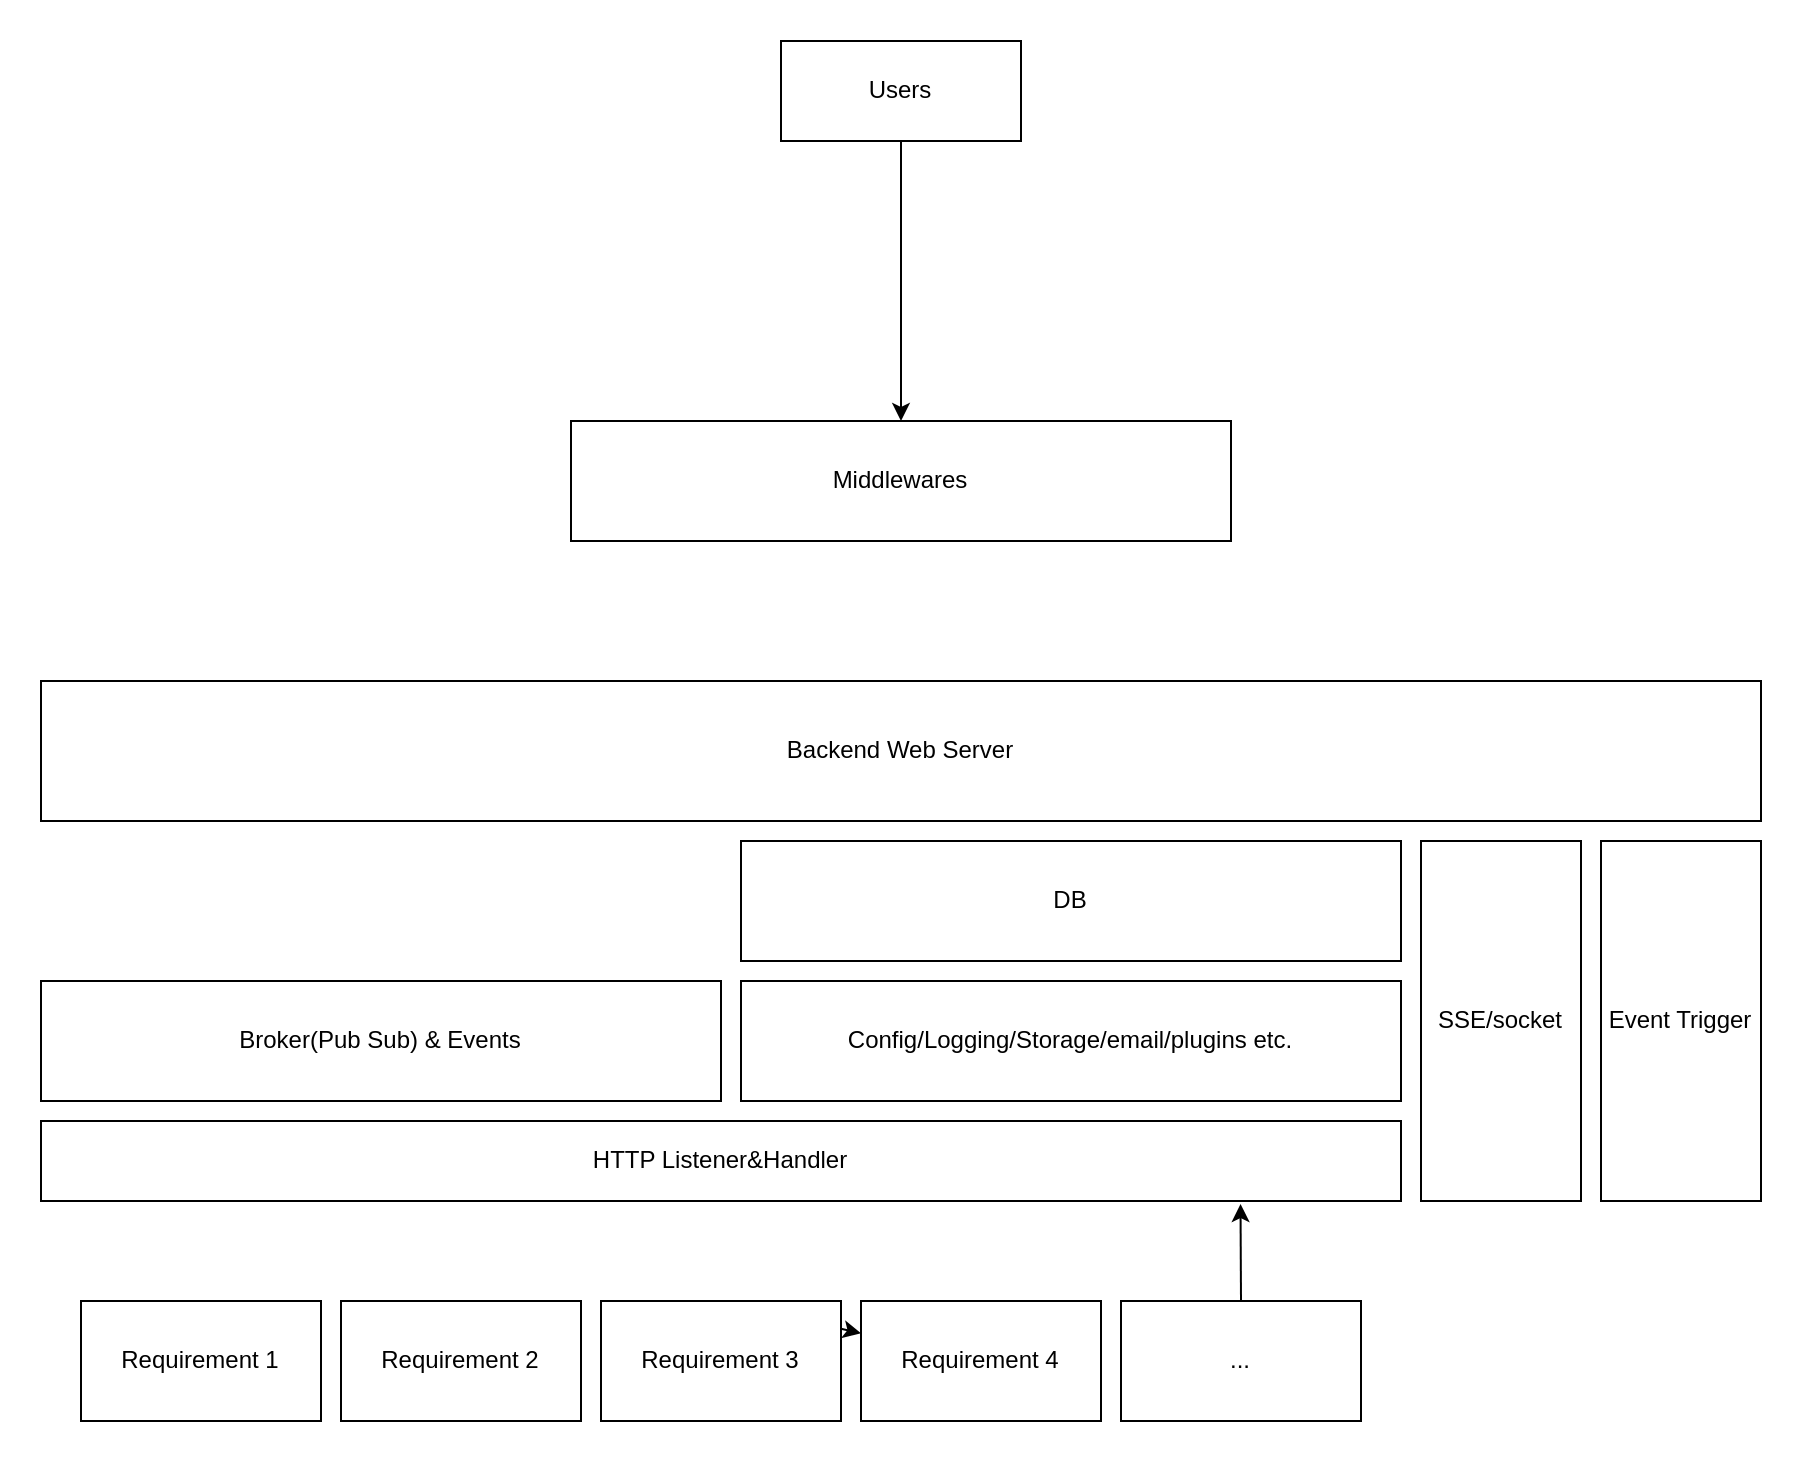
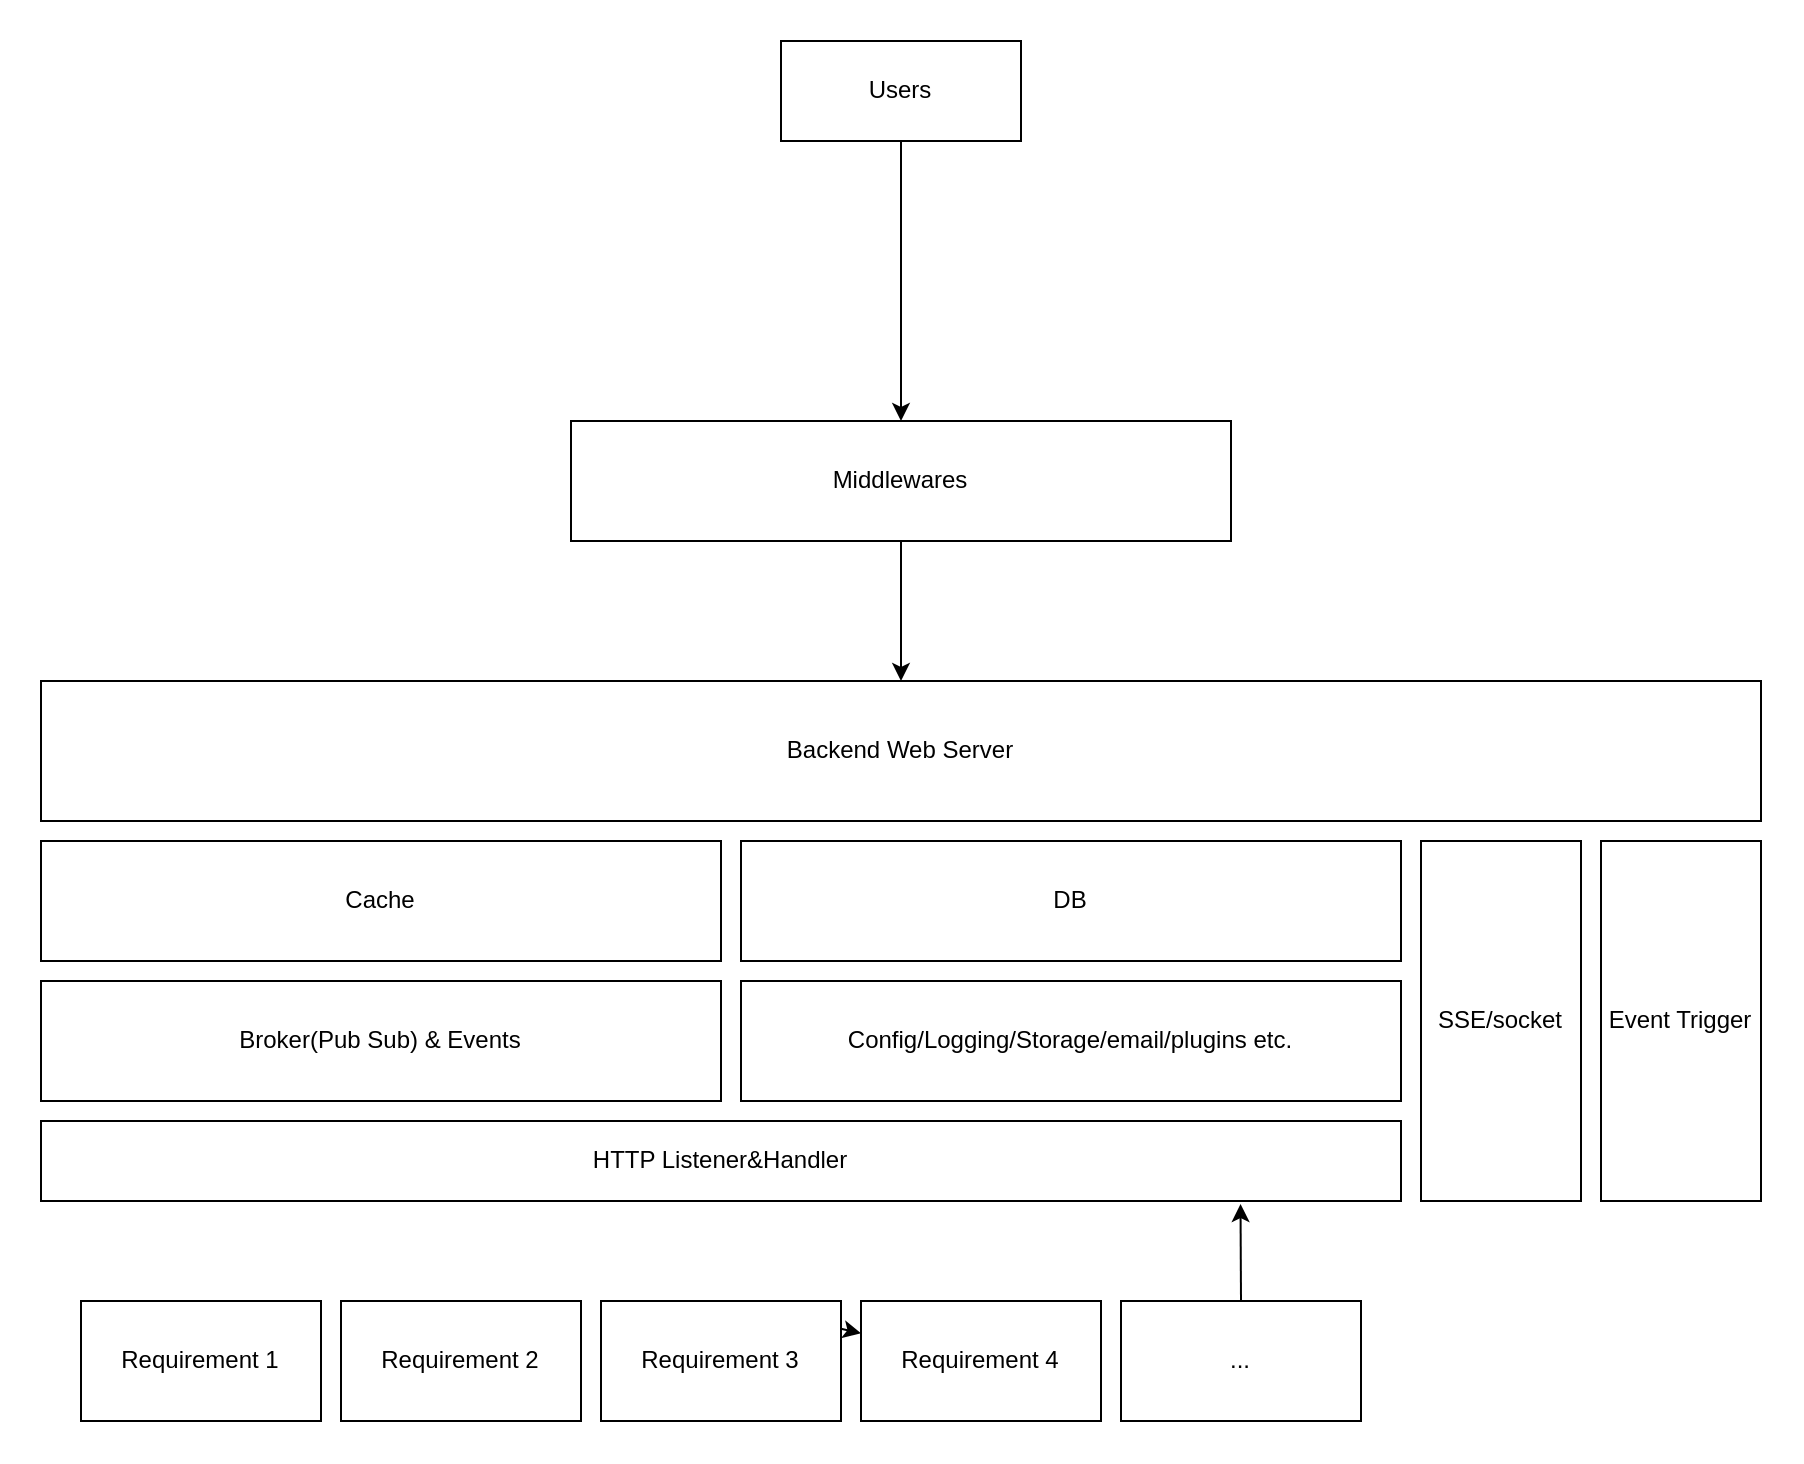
edge "Middlewares" -> "Backend Web Server": added
node "Cache": added
